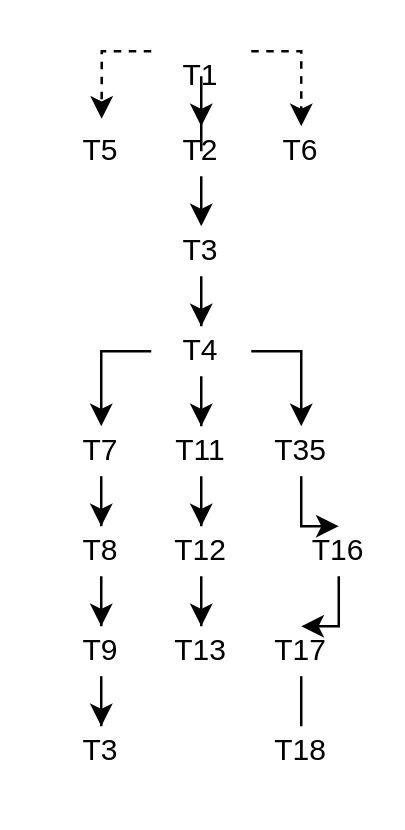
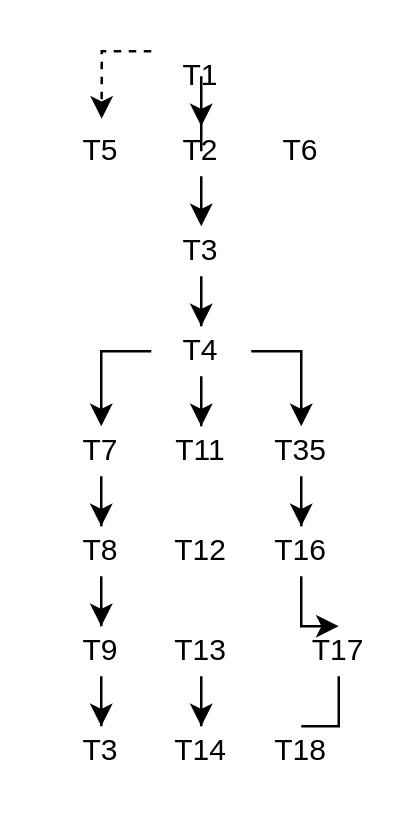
edge "T1" -> "T6": removed
edge "T11" -> "T12": removed
node "T16": moved (339, 551) -> (301, 551)
edge "T12" -> "T13": removed
node "T17": moved (301, 651) -> (339, 651)
edge "T13" -> "T14": added
node "T14": added
